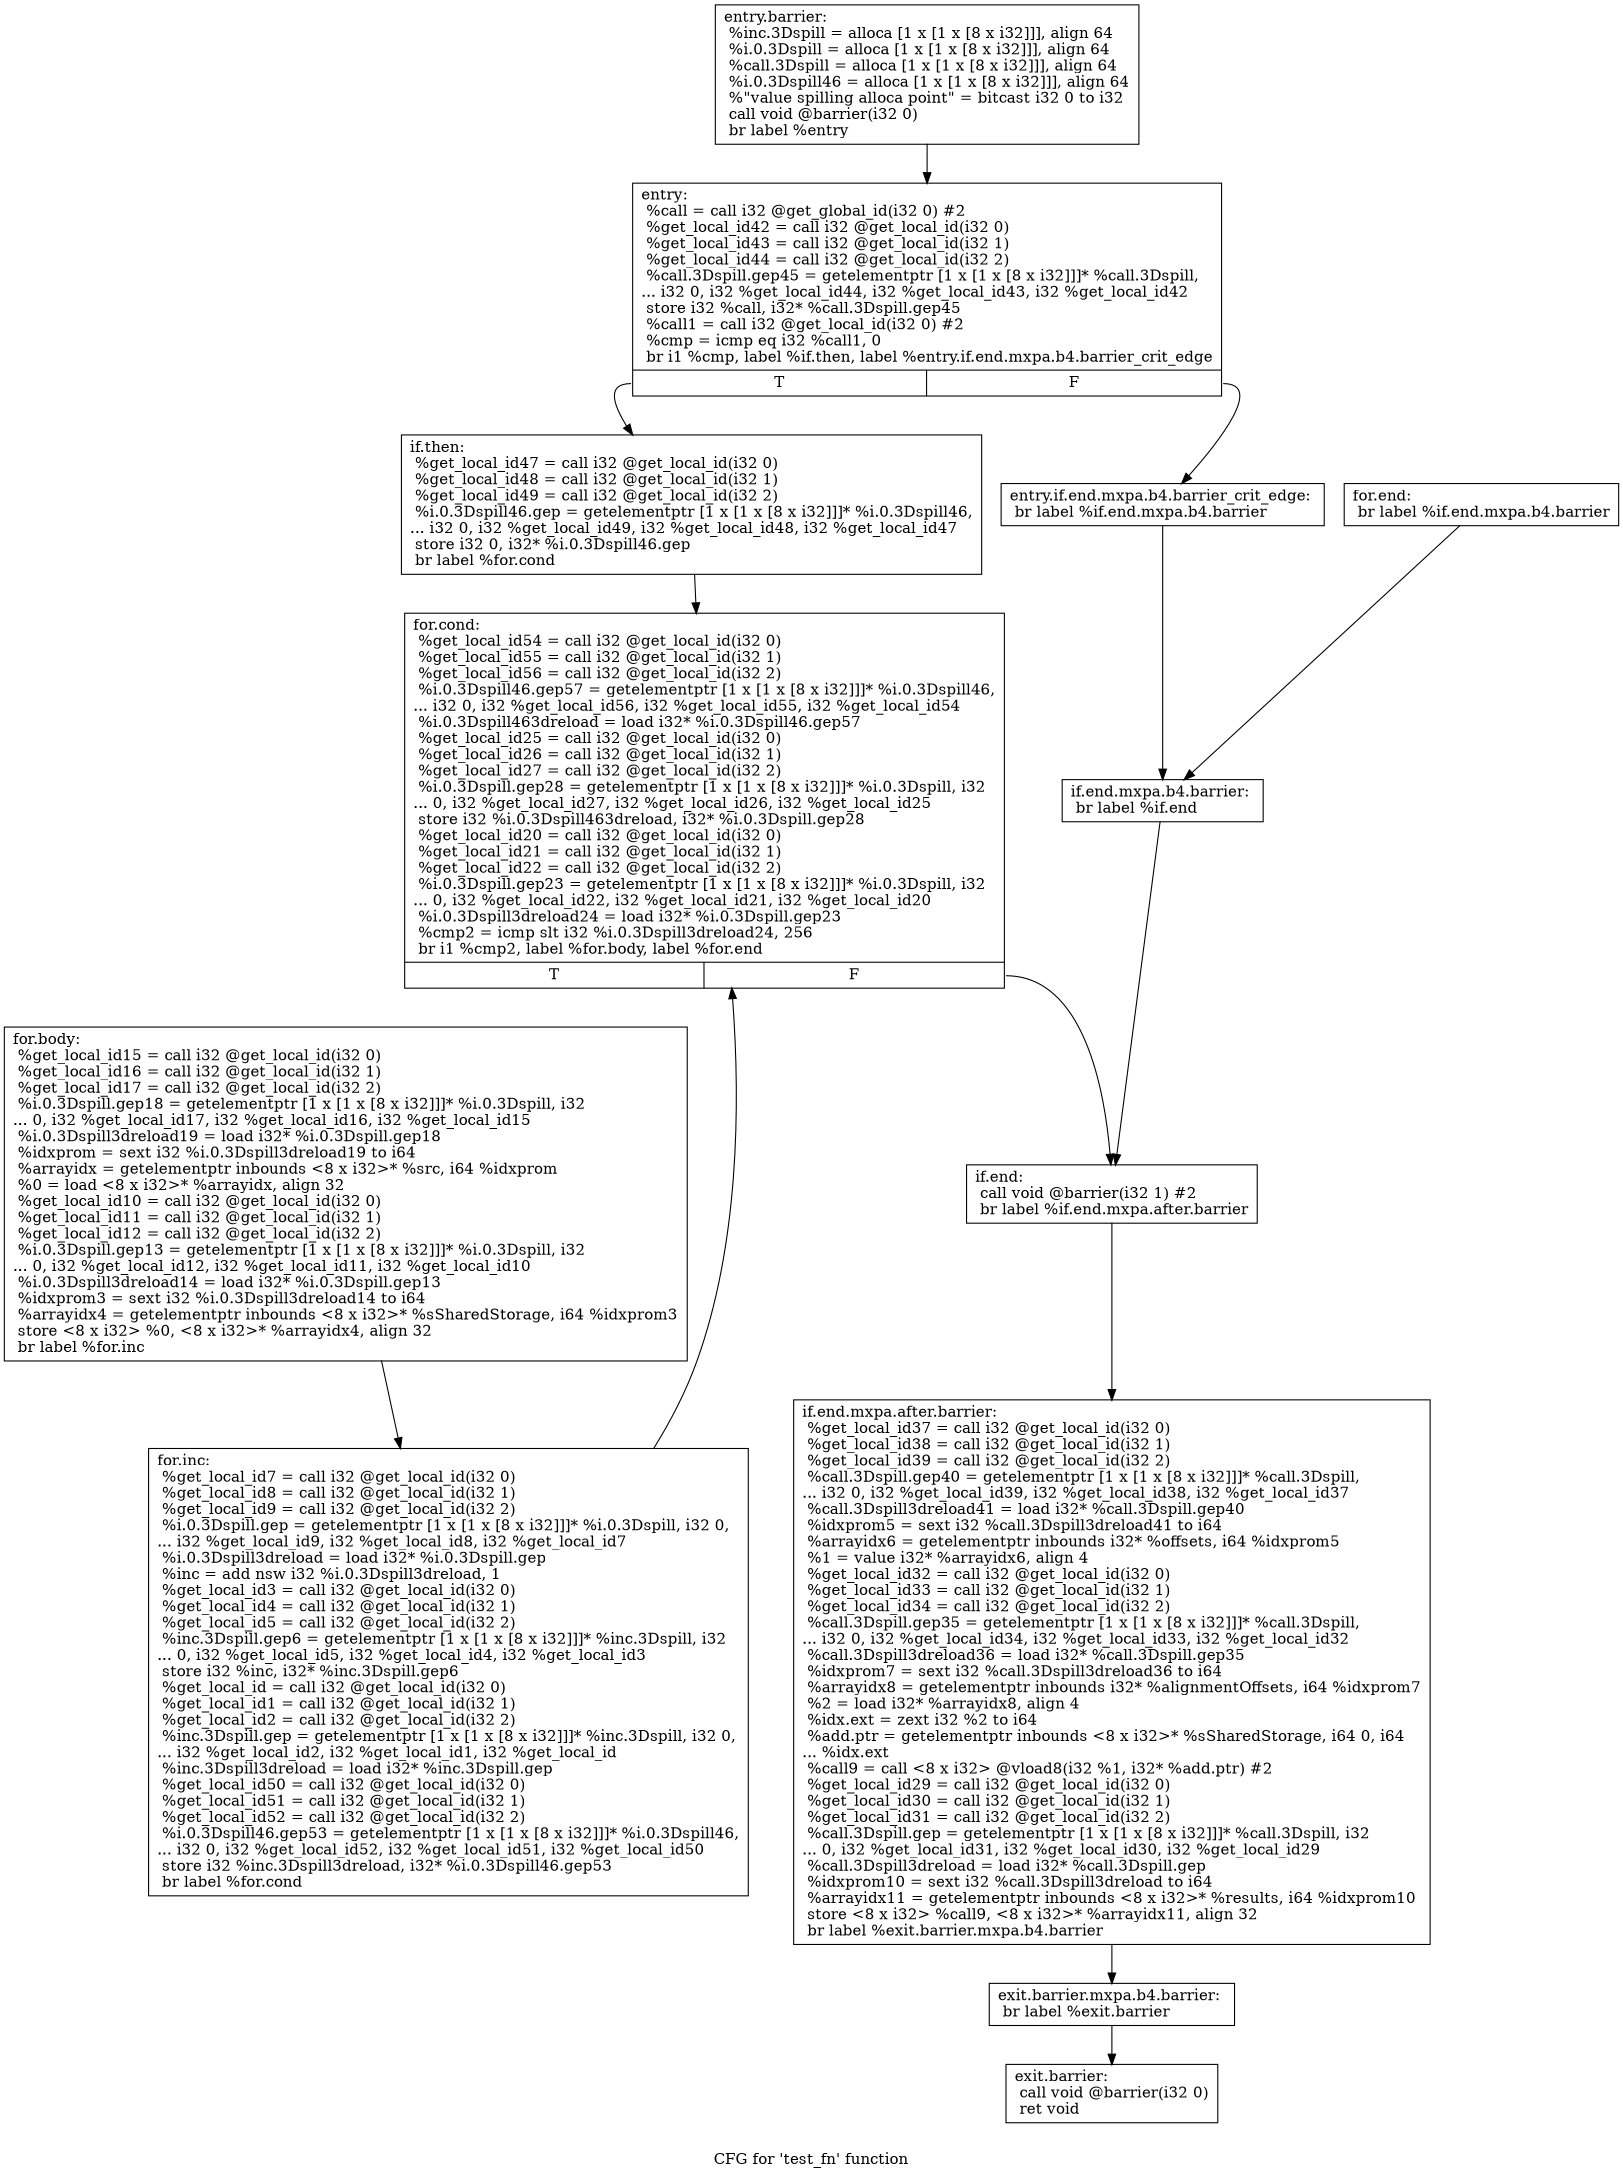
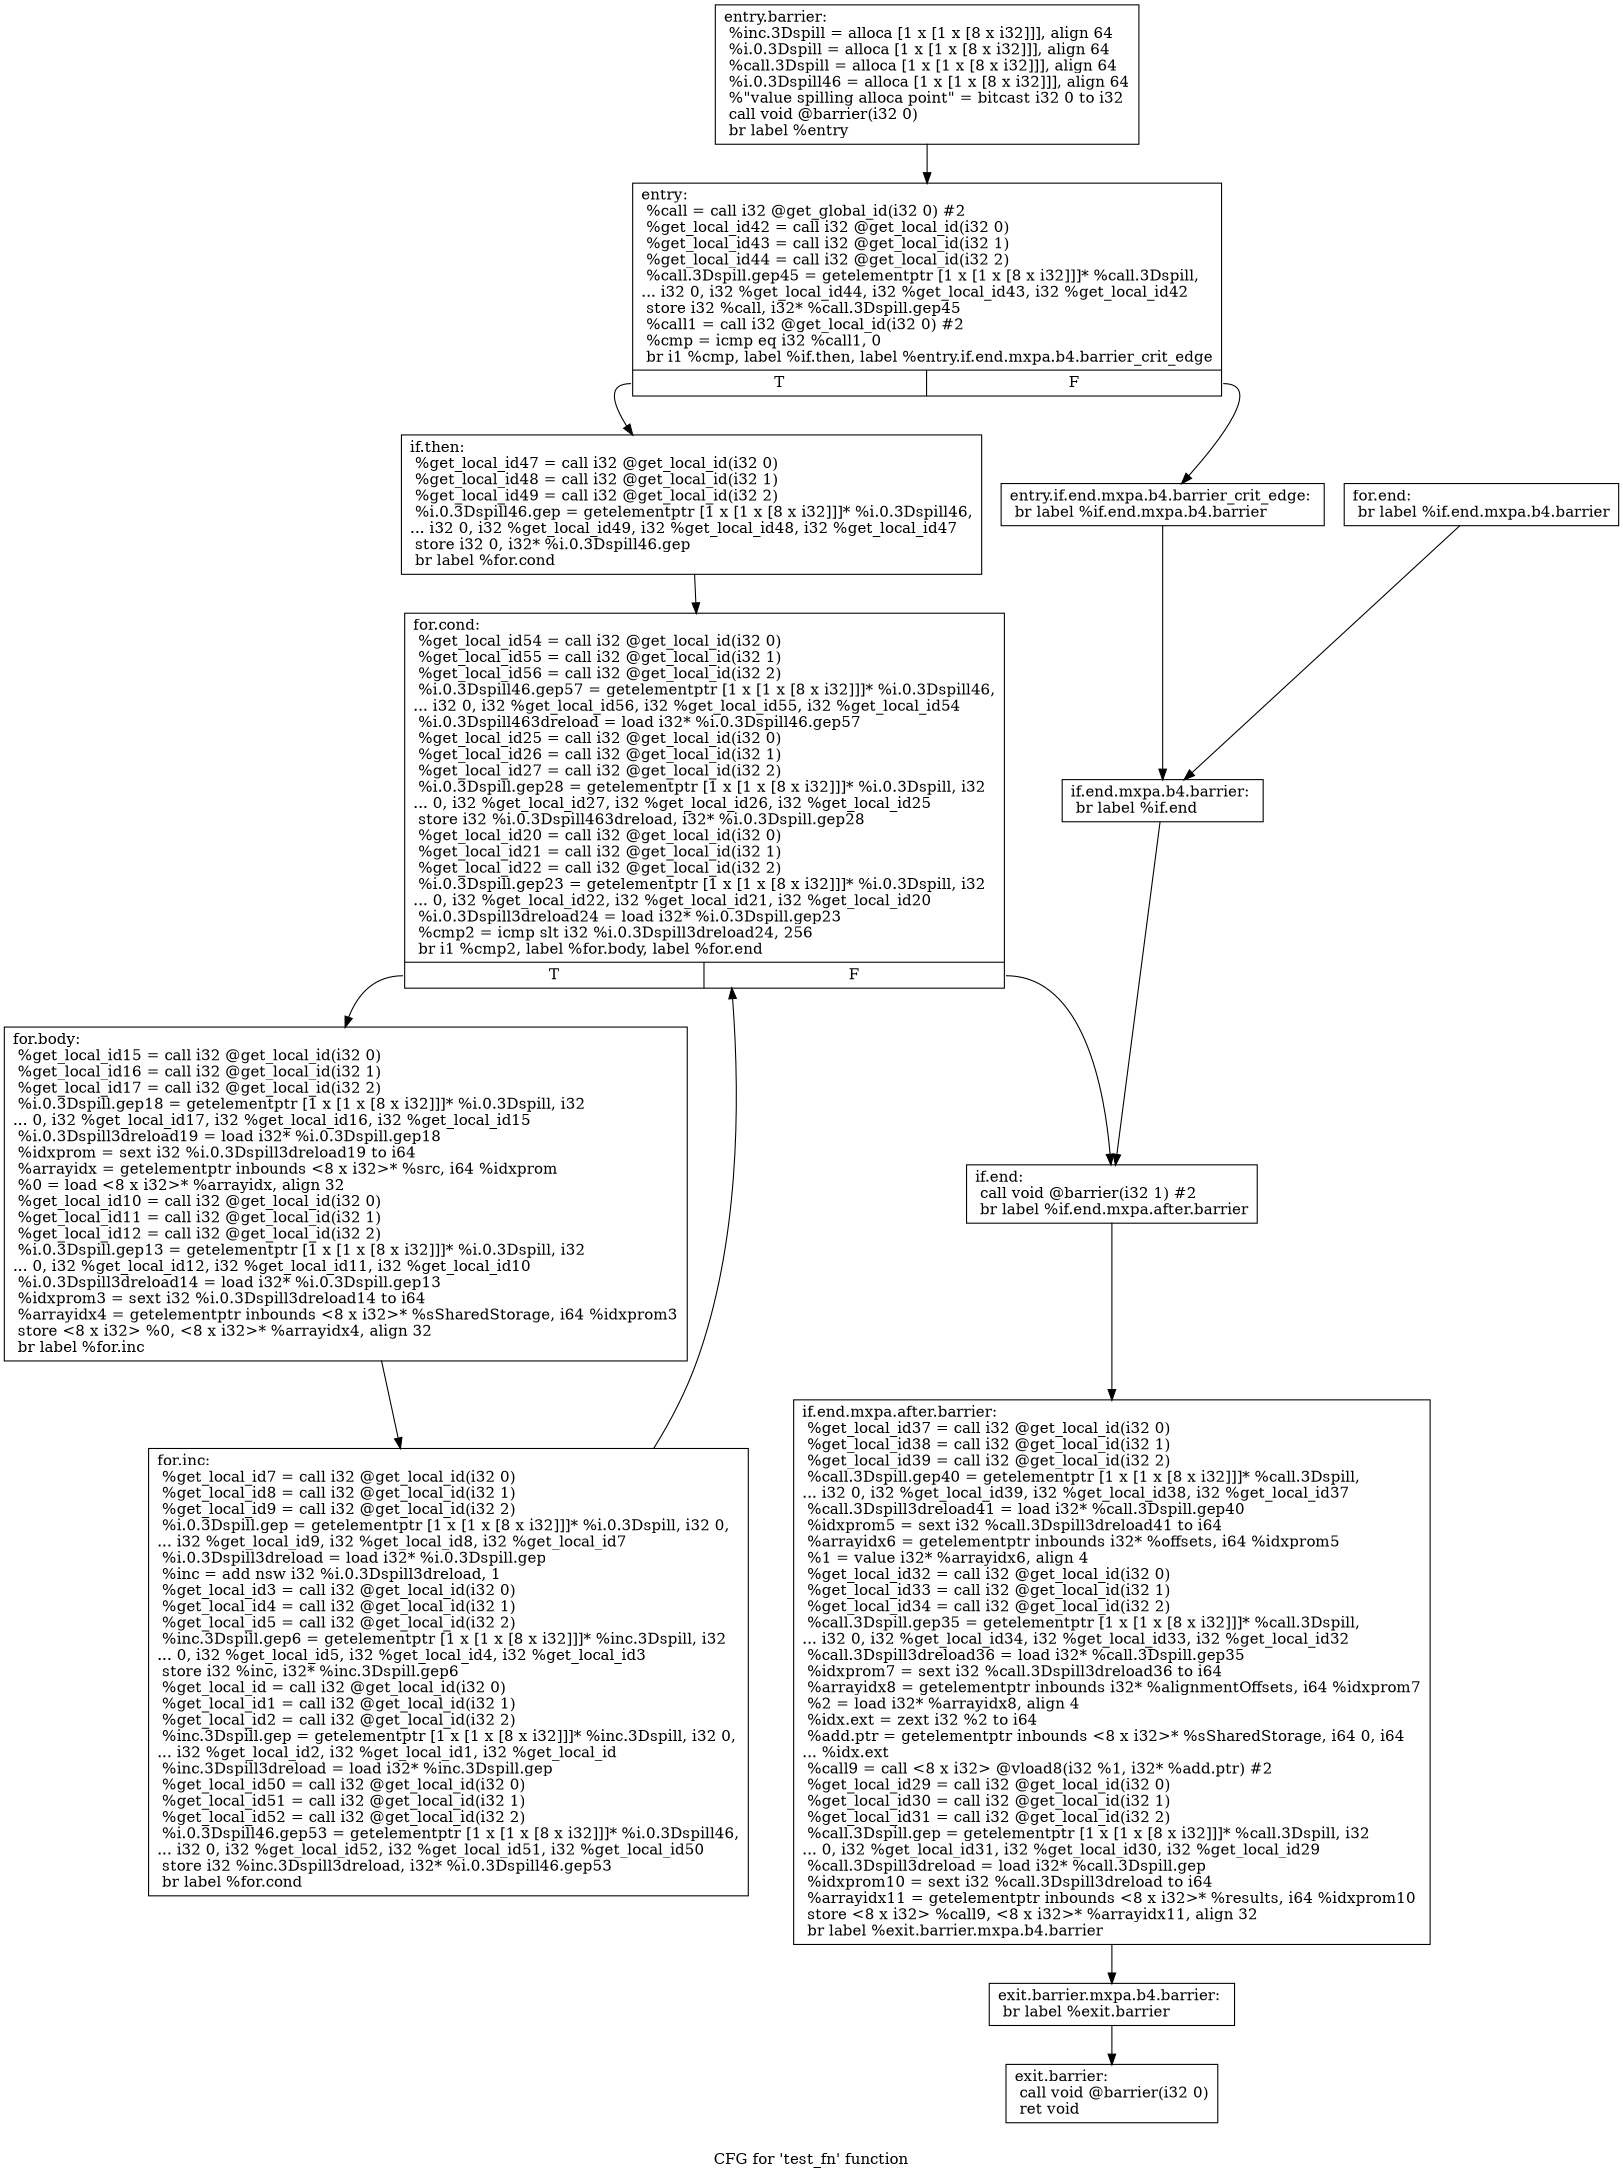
edge "for.cond:" -> "for.body:": added
